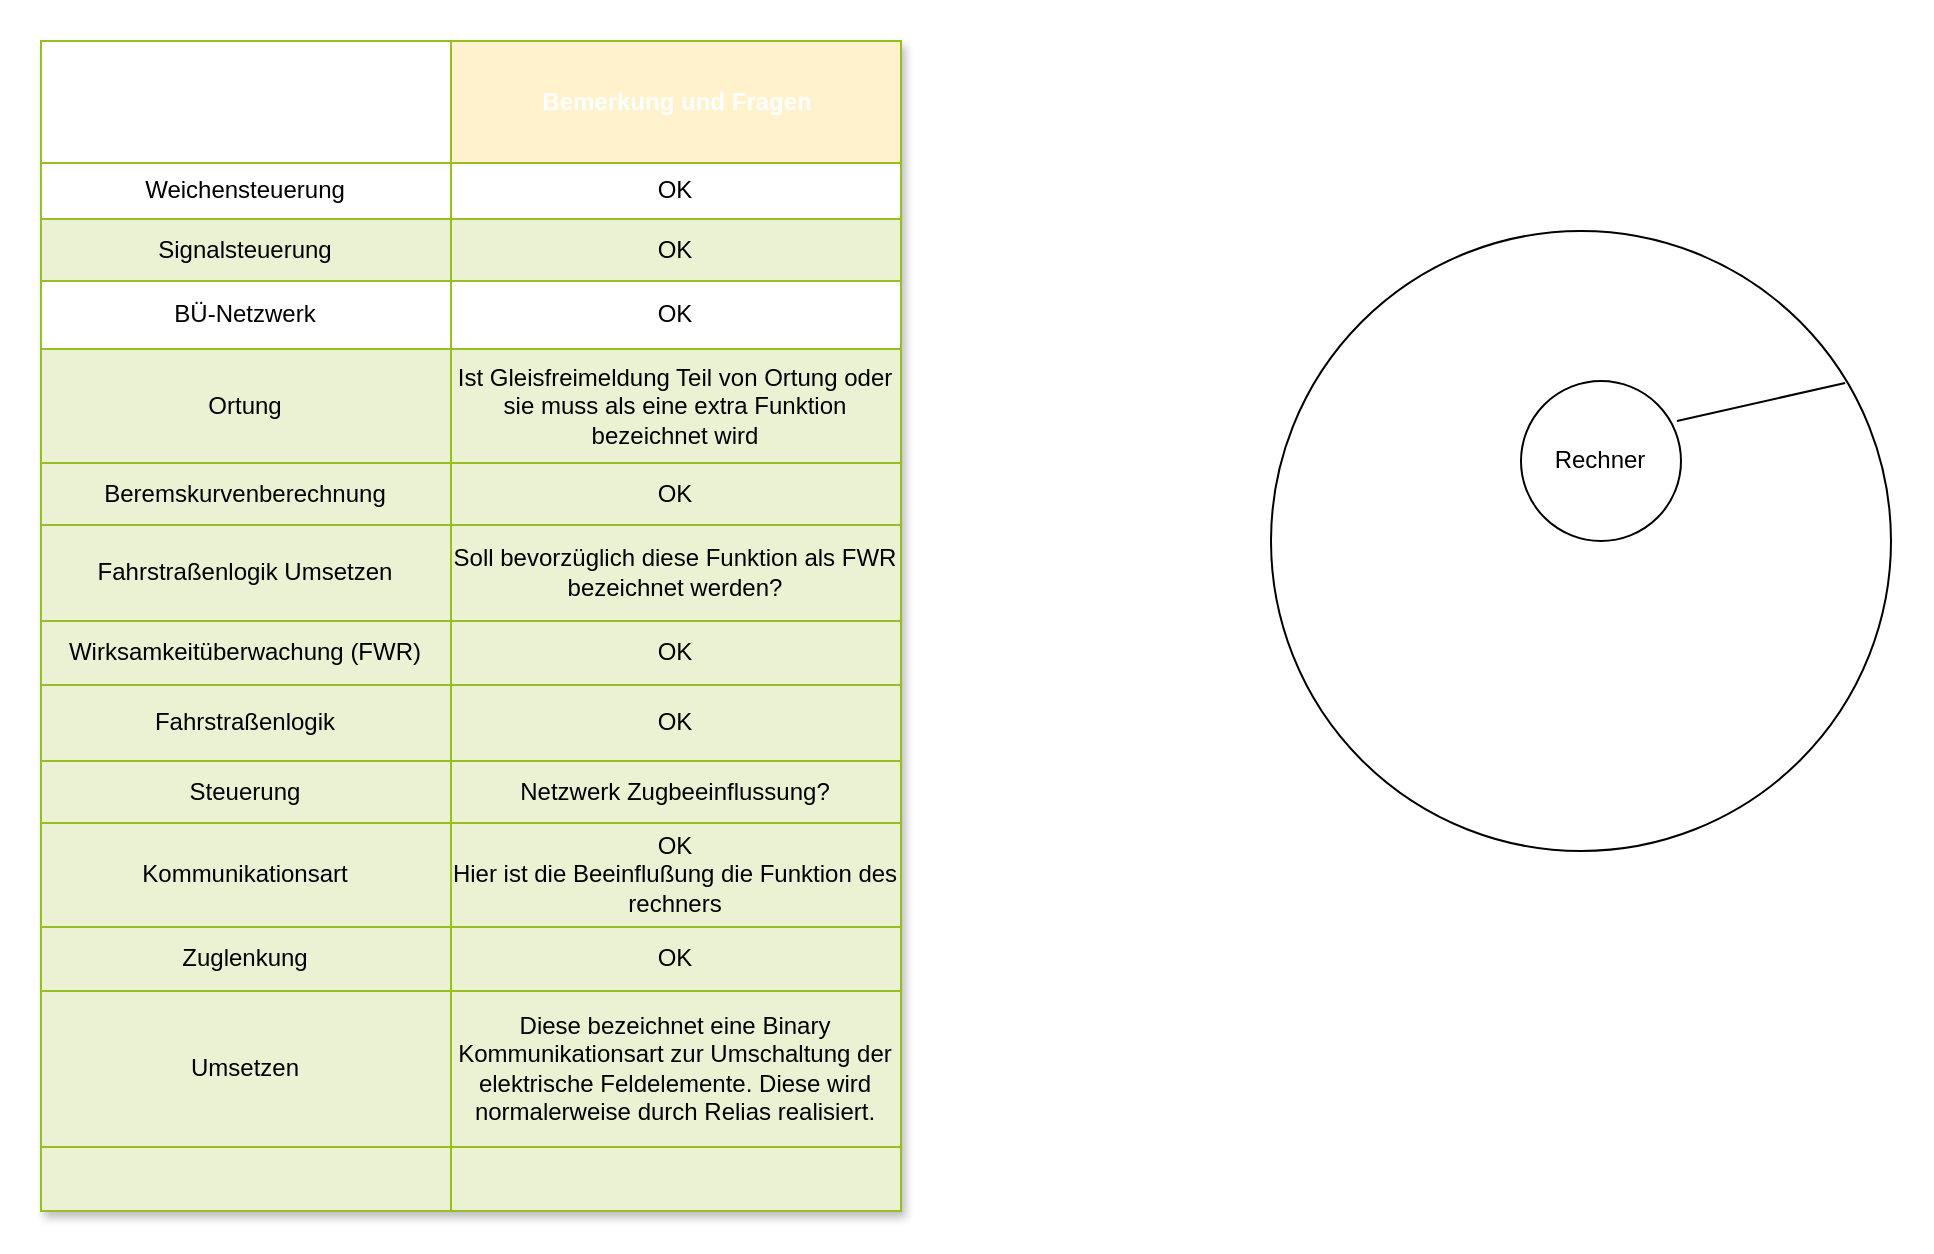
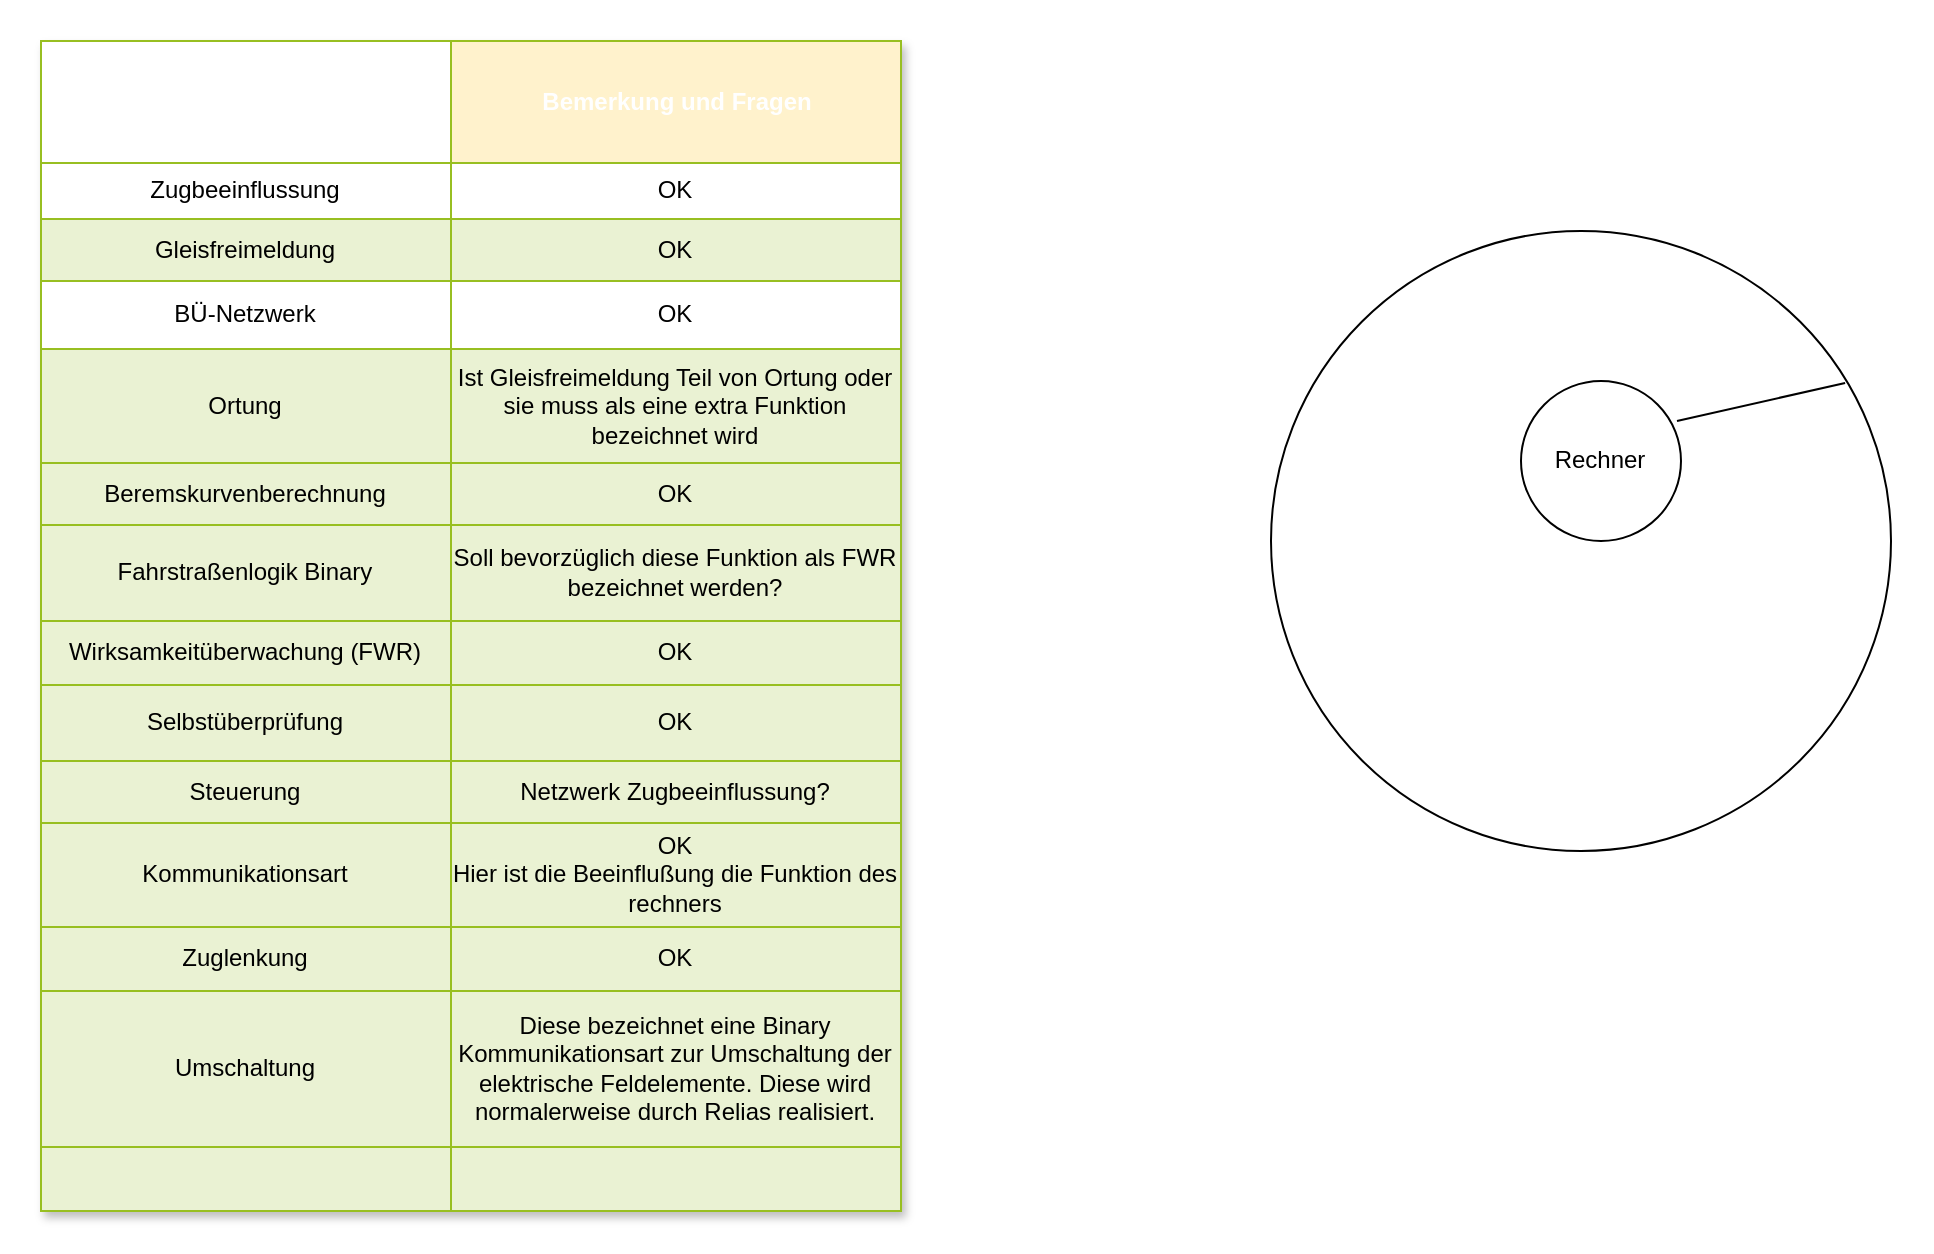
node "Weichensteuerung": label "Weichensteuerung" -> "Zugbeeinflussung"
node "Signalsteuerung": label "Signalsteuerung" -> "Gleisfreimeldung"
node "Fahrstraßenlogik Umsetzen": label "Fahrstraßenlogik Umsetzen" -> "Fahrstraßenlogik Binary"
node "Fahrstraßenlogik": label "Fahrstraßenlogik" -> "Selbstüberprüfung"
node "Umsetzen": label "Umsetzen" -> "Umschaltung"
